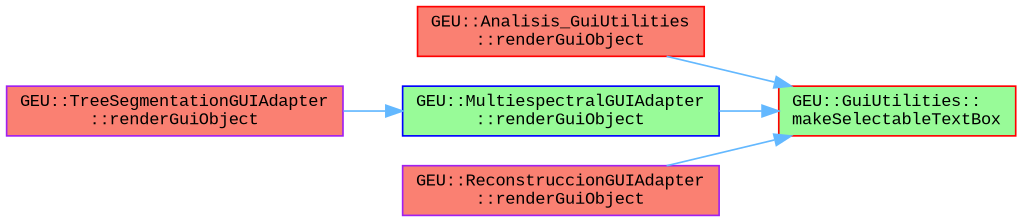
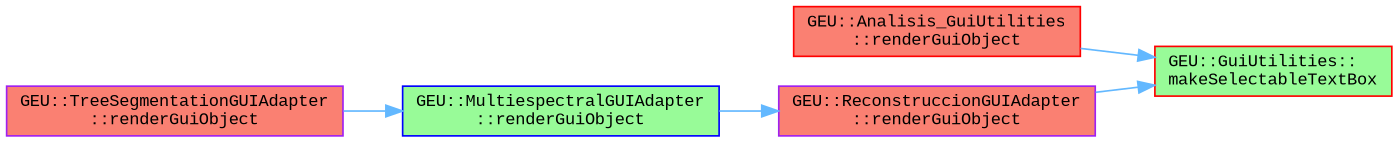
edge "GEU::MultiespectralGUIAdapter ::renderGuiObject" -> "GEU::GuiUtilities:: makeSelectableTextBox": now "GEU::MultiespectralGUIAdapter ::renderGuiObject" -> "GEU::ReconstruccionGUIAdapter ::renderGuiObject"
